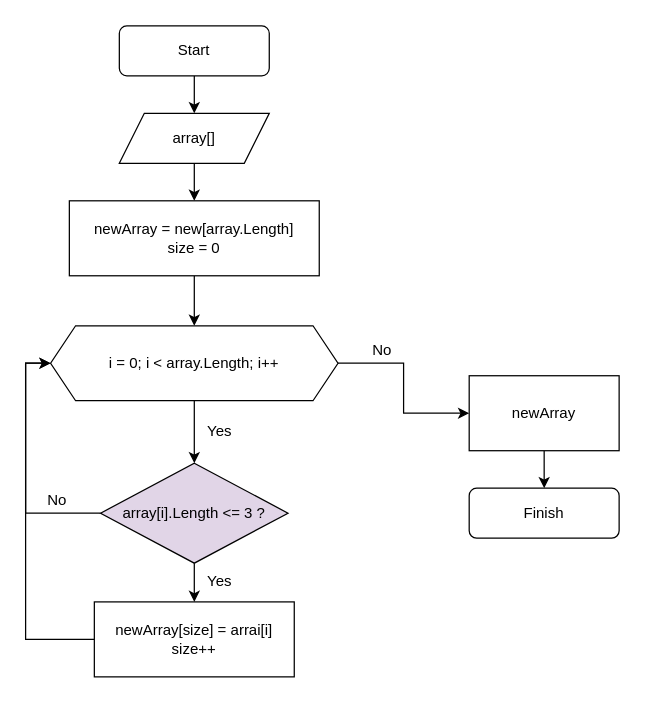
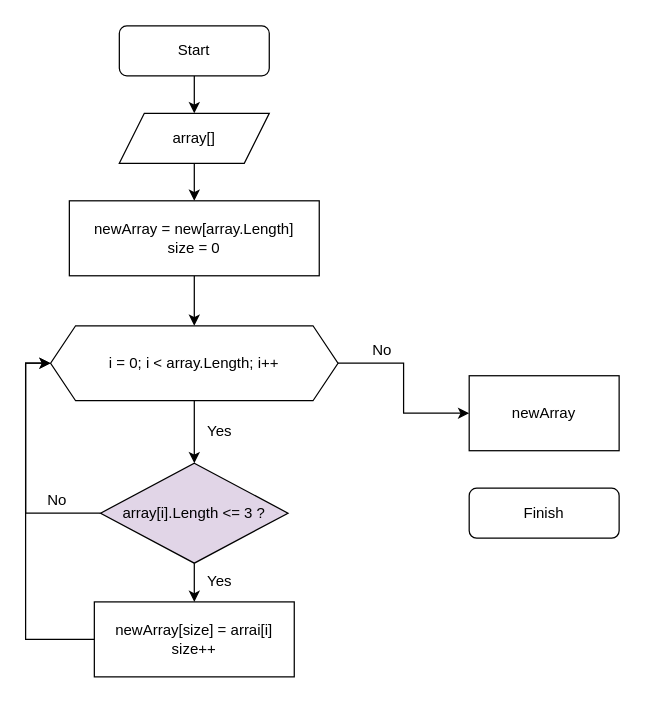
edge "newArray" -> "Finish": removed
